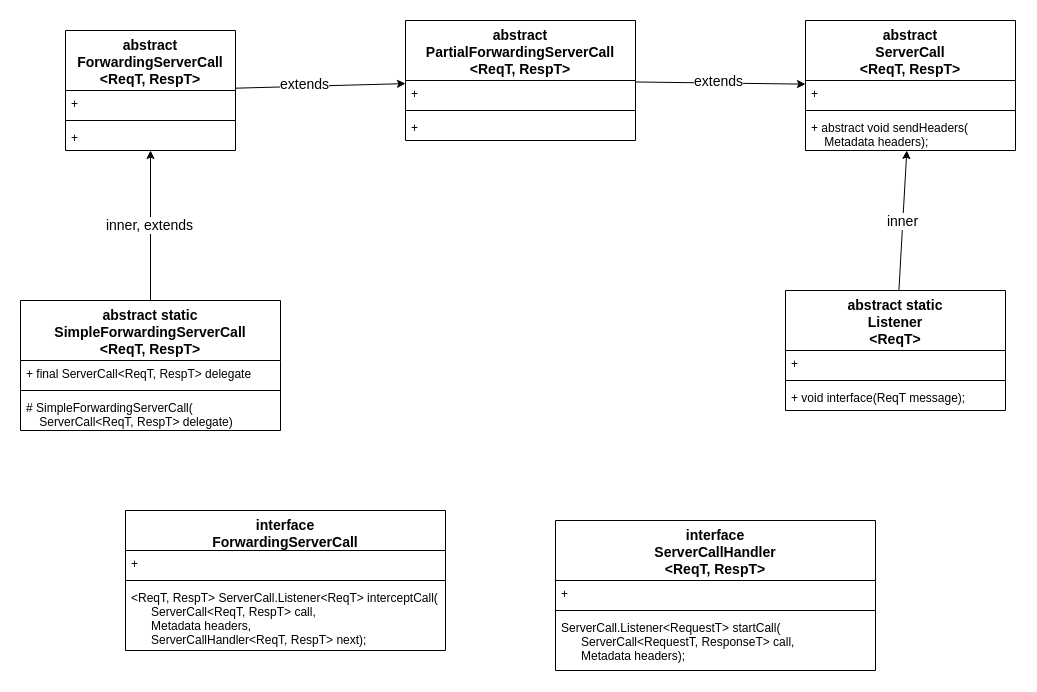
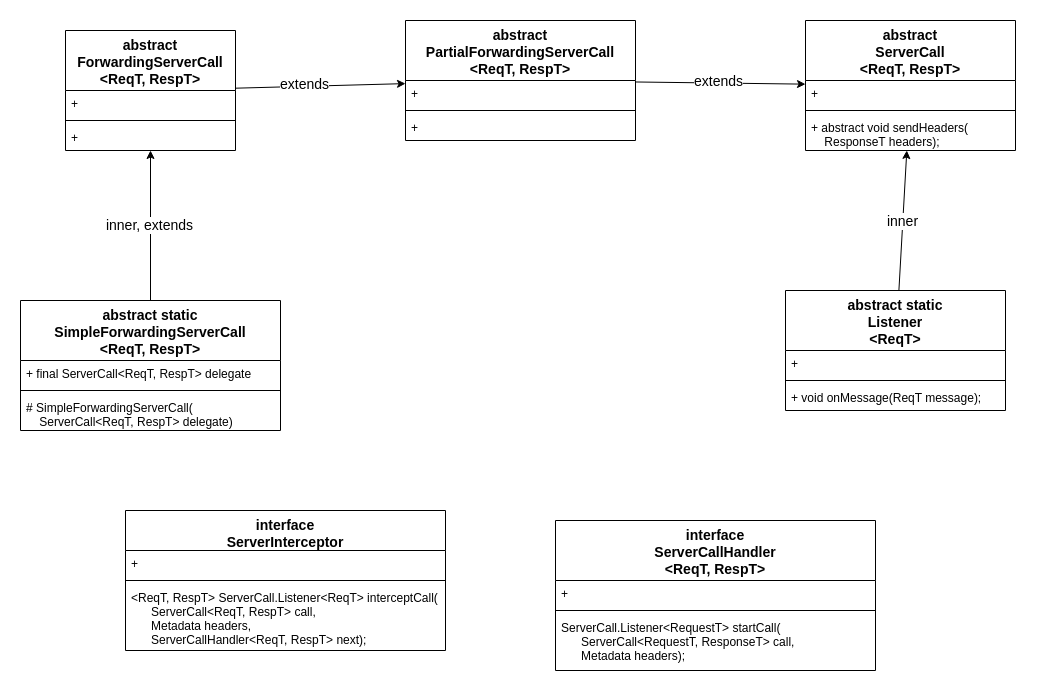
node "+ abstract void sendHeaders( Metadata headers);": label "+ abstract void sendHeaders( Metadata headers);" -> "+ abstract void sendHeaders( ResponseT headers);"
node "+ void interface(ReqT message);": label "+ void interface(ReqT message);" -> "+ void onMessage(ReqT message);"
node "interface ForwardingServerCall": label "interface ForwardingServerCall" -> "interface ServerInterceptor"
